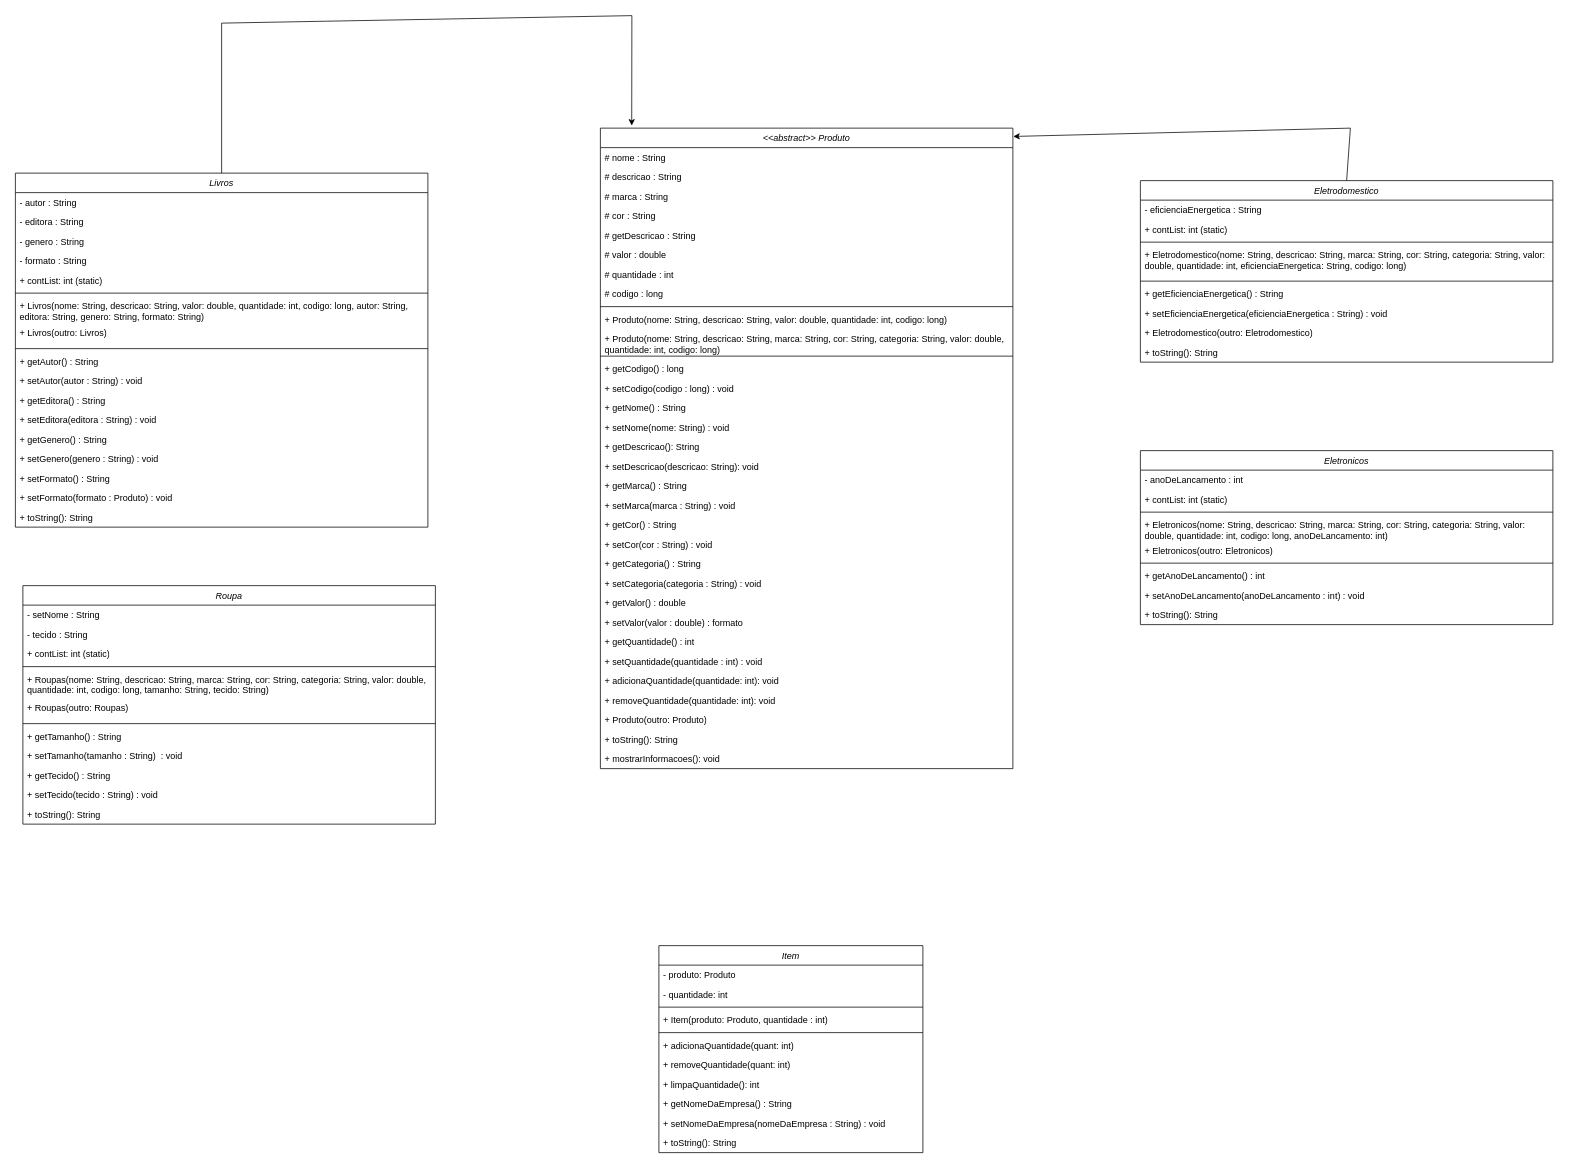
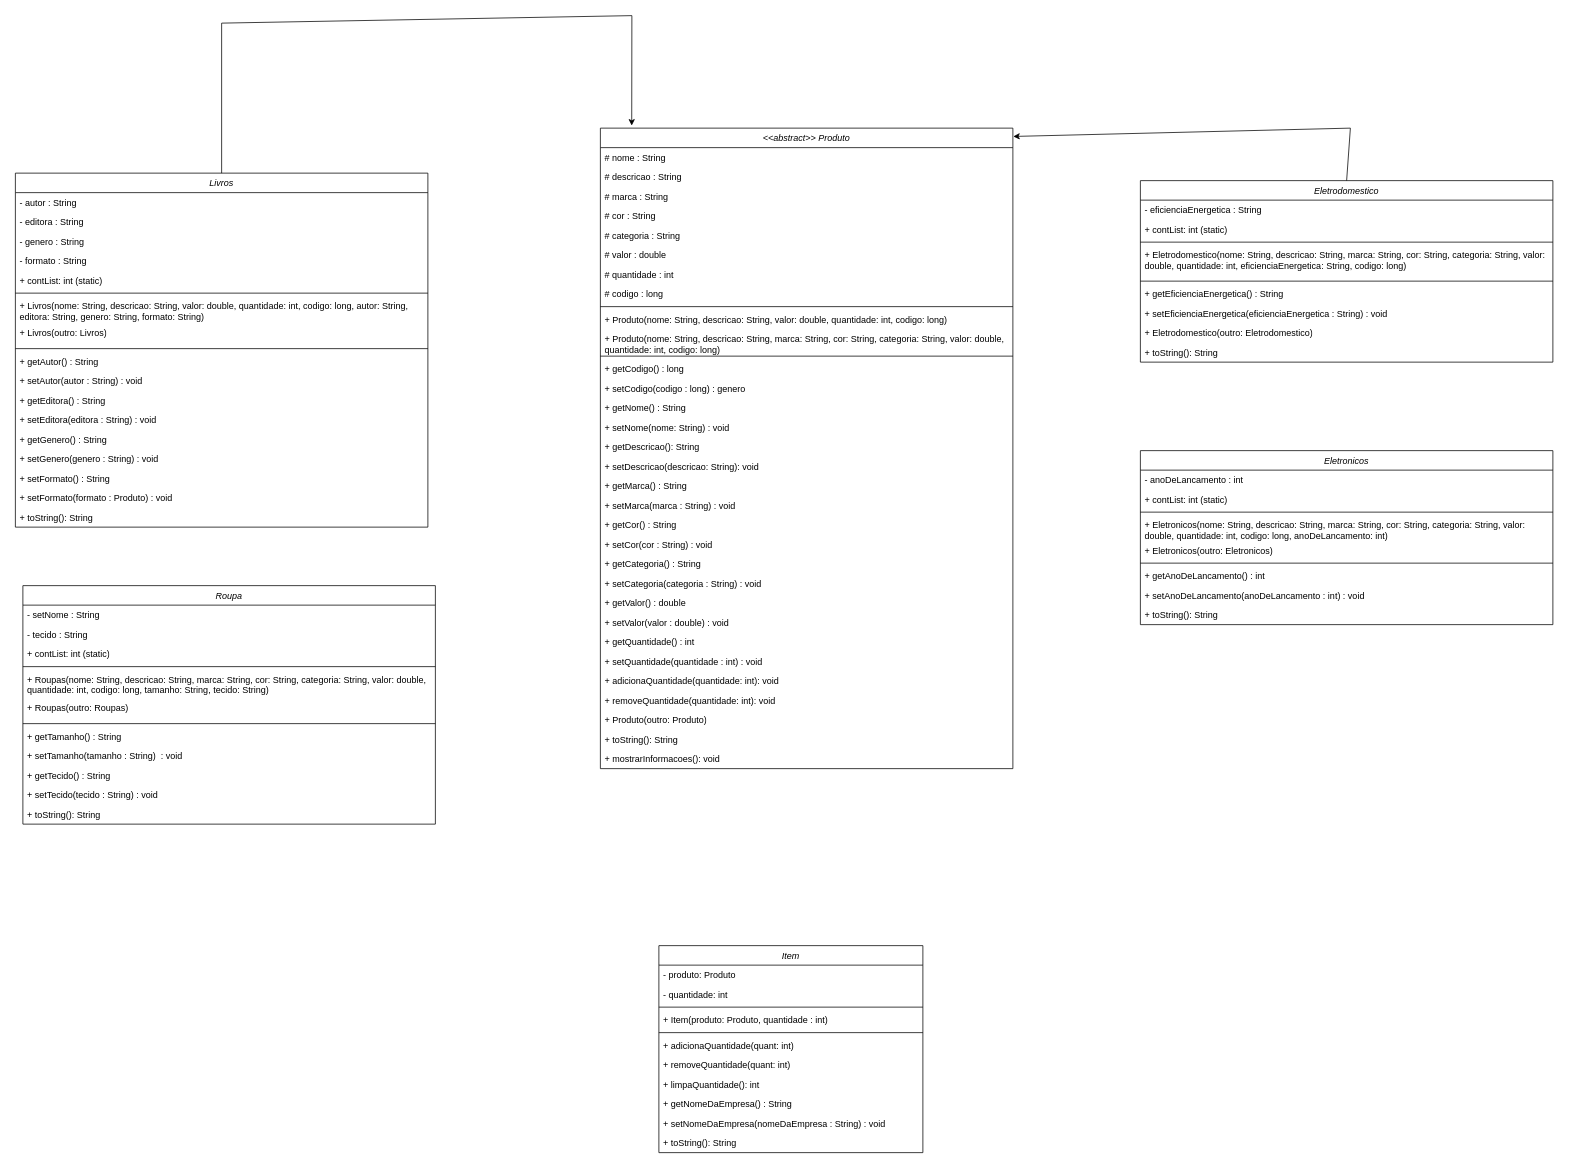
node "# getDescricao : String": label "# getDescricao : String" -> "# categoria : String"
node "+ setCodigo(codigo : long) : void": label "+ setCodigo(codigo : long) : void" -> "+ setCodigo(codigo : long) : genero"
node "+ setValor(valor : double) : formato": label "+ setValor(valor : double) : formato" -> "+ setValor(valor : double) : void"
